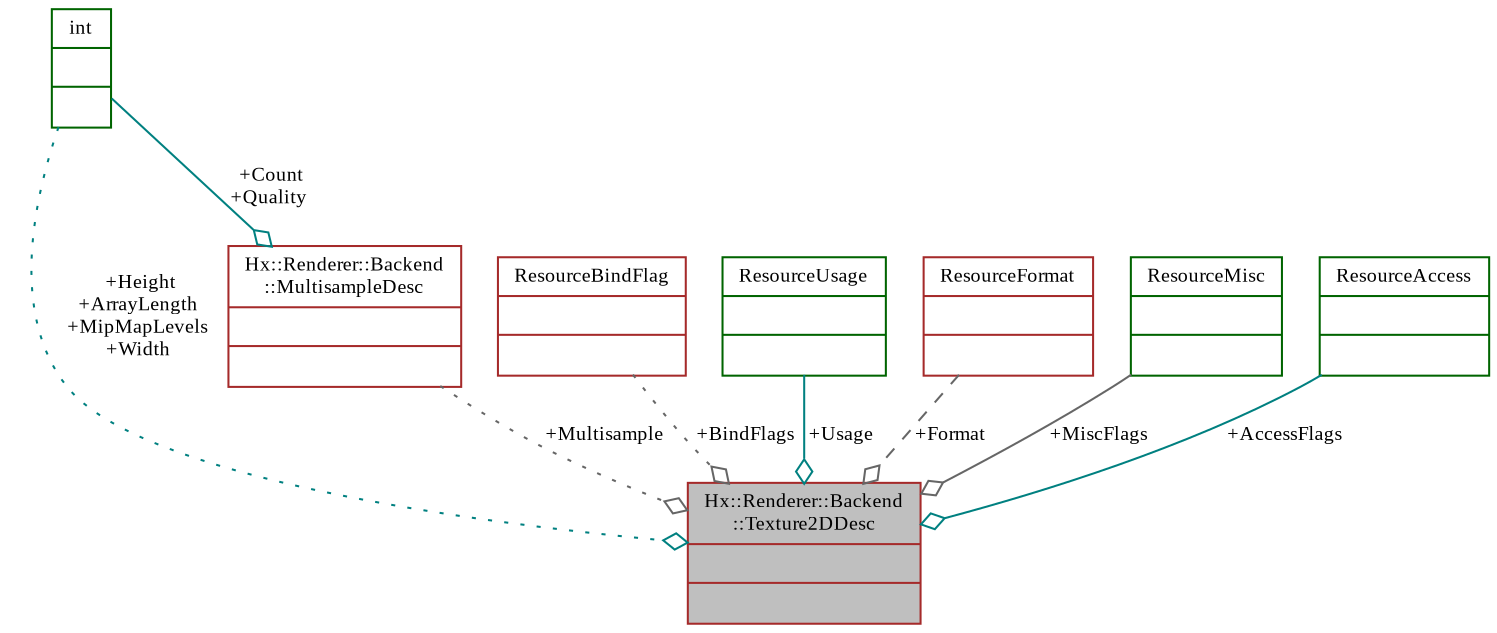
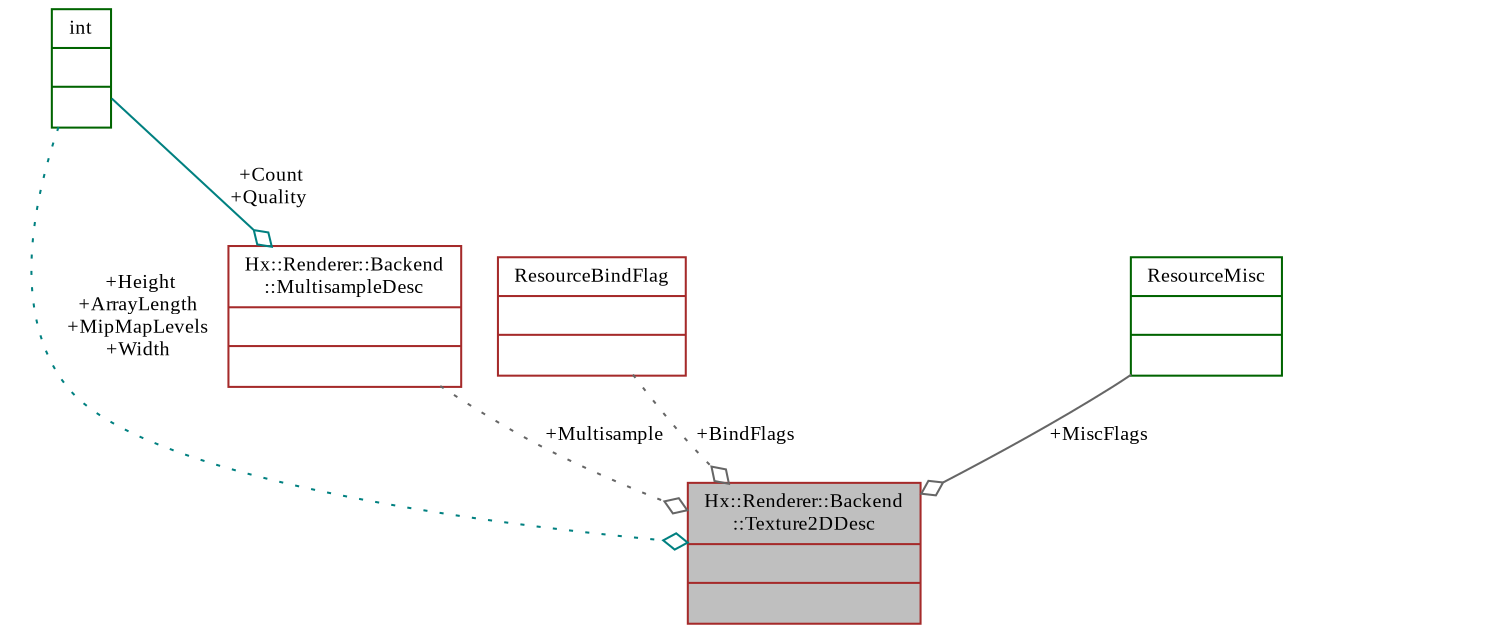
node "ResourceUsage": removed
node "ResourceFormat": removed
node "ResourceAccess": removed
